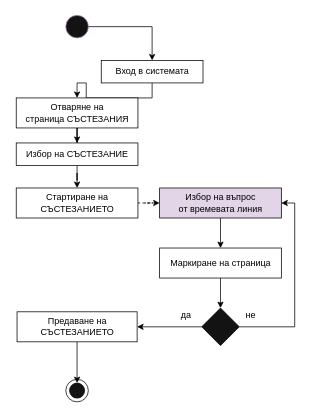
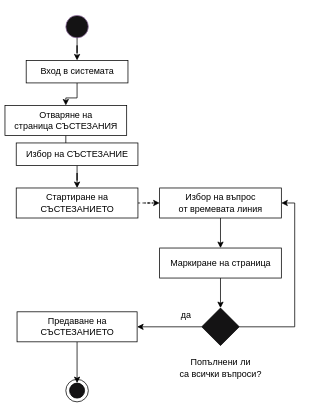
node "Вход в системата": moved (152, 72) -> (77, 72)
node "Отваряне на страница СЪСТЕЗАНИЯ": moved (77, 113) -> (66, 120)
node "Избор на въпрос от времевата линия": fillcolor #e1d5e7 -> #ffffff
node "не": removed
node "Попълнени ли са всички въпроси?": added
